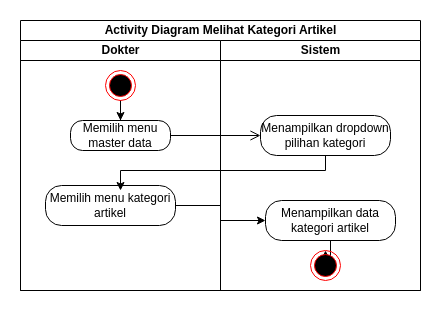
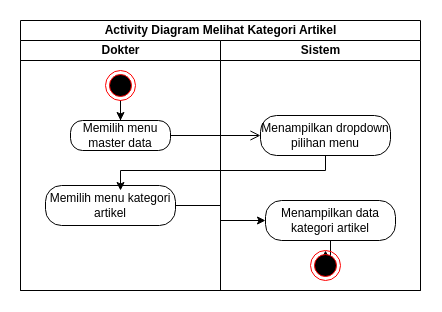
node "Menampilkan dropdown pilihan kategori": label "Menampilkan dropdown pilihan kategori" -> "Menampilkan dropdown pilihan menu"
